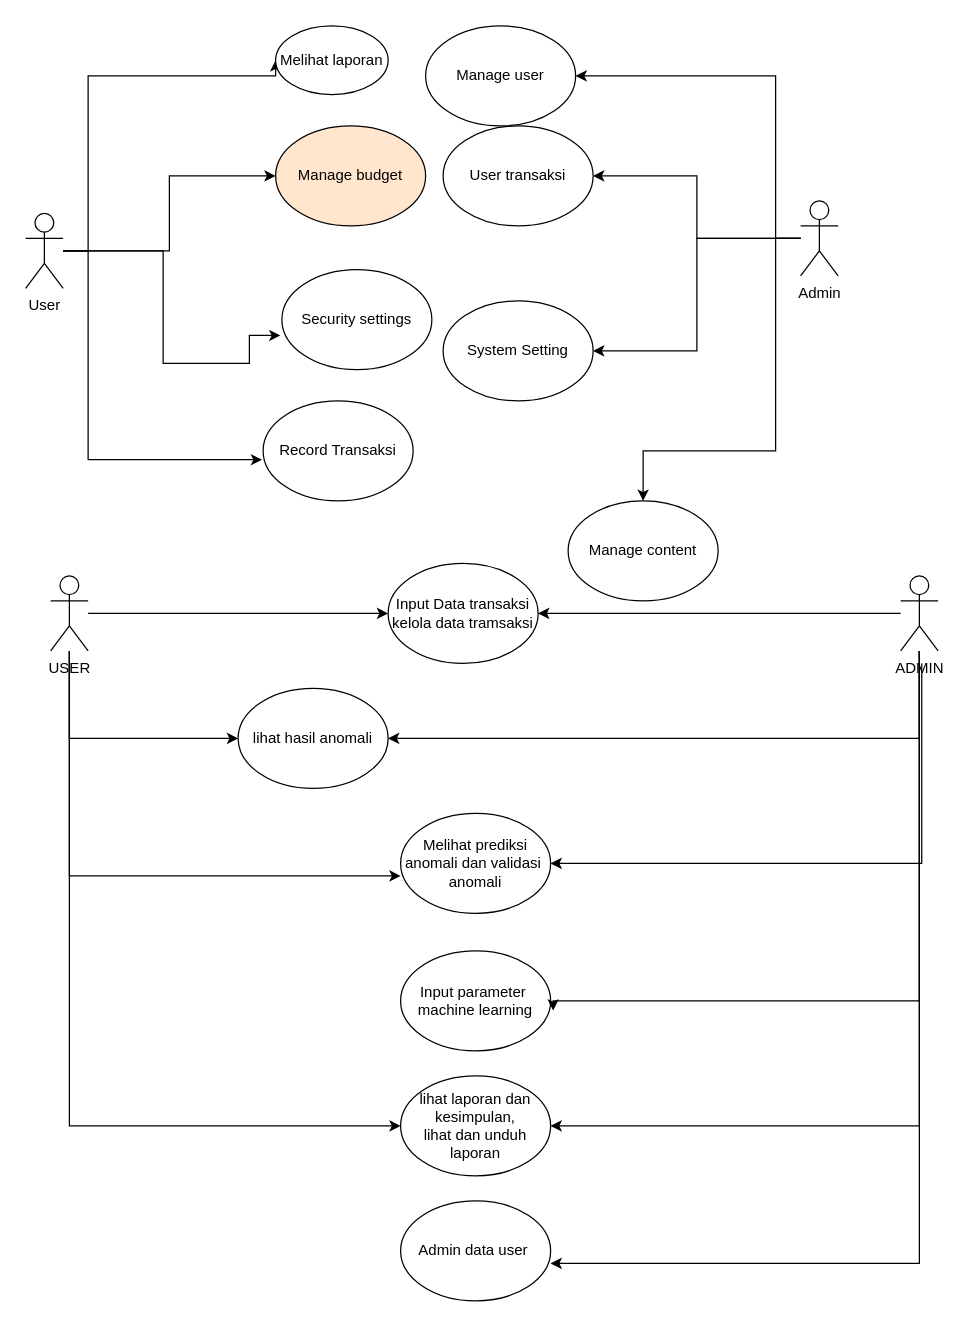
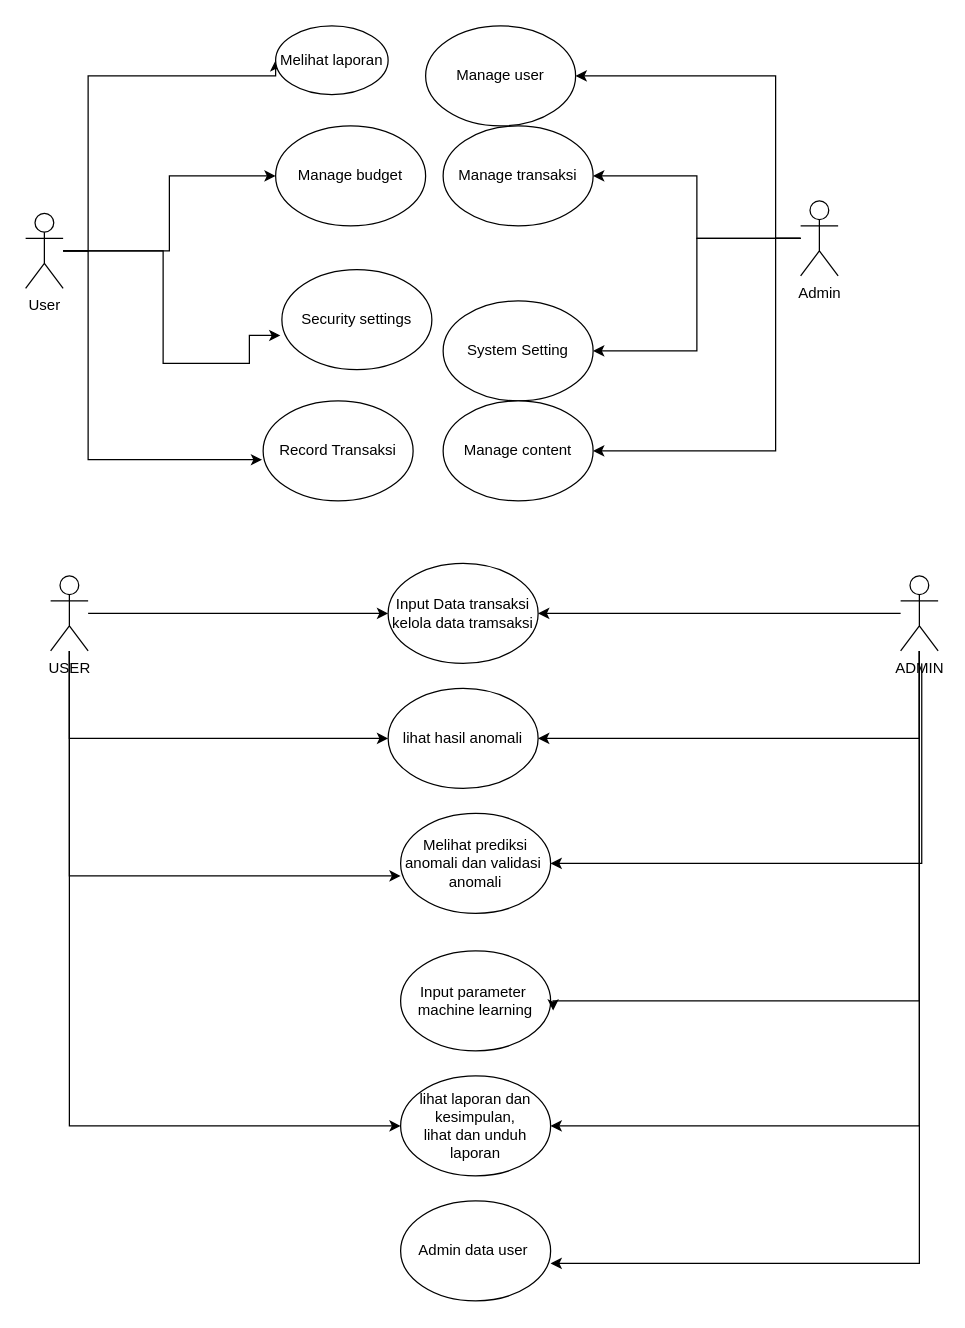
node "Manage budget": fillcolor #ffe6cc -> #ffffff
node "User transaksi": label "User transaksi" -> "Manage transaksi"
node "Manage content": moved (643, 551) -> (518, 451)
node "lihat hasil anomali": moved (313, 738) -> (463, 738)
